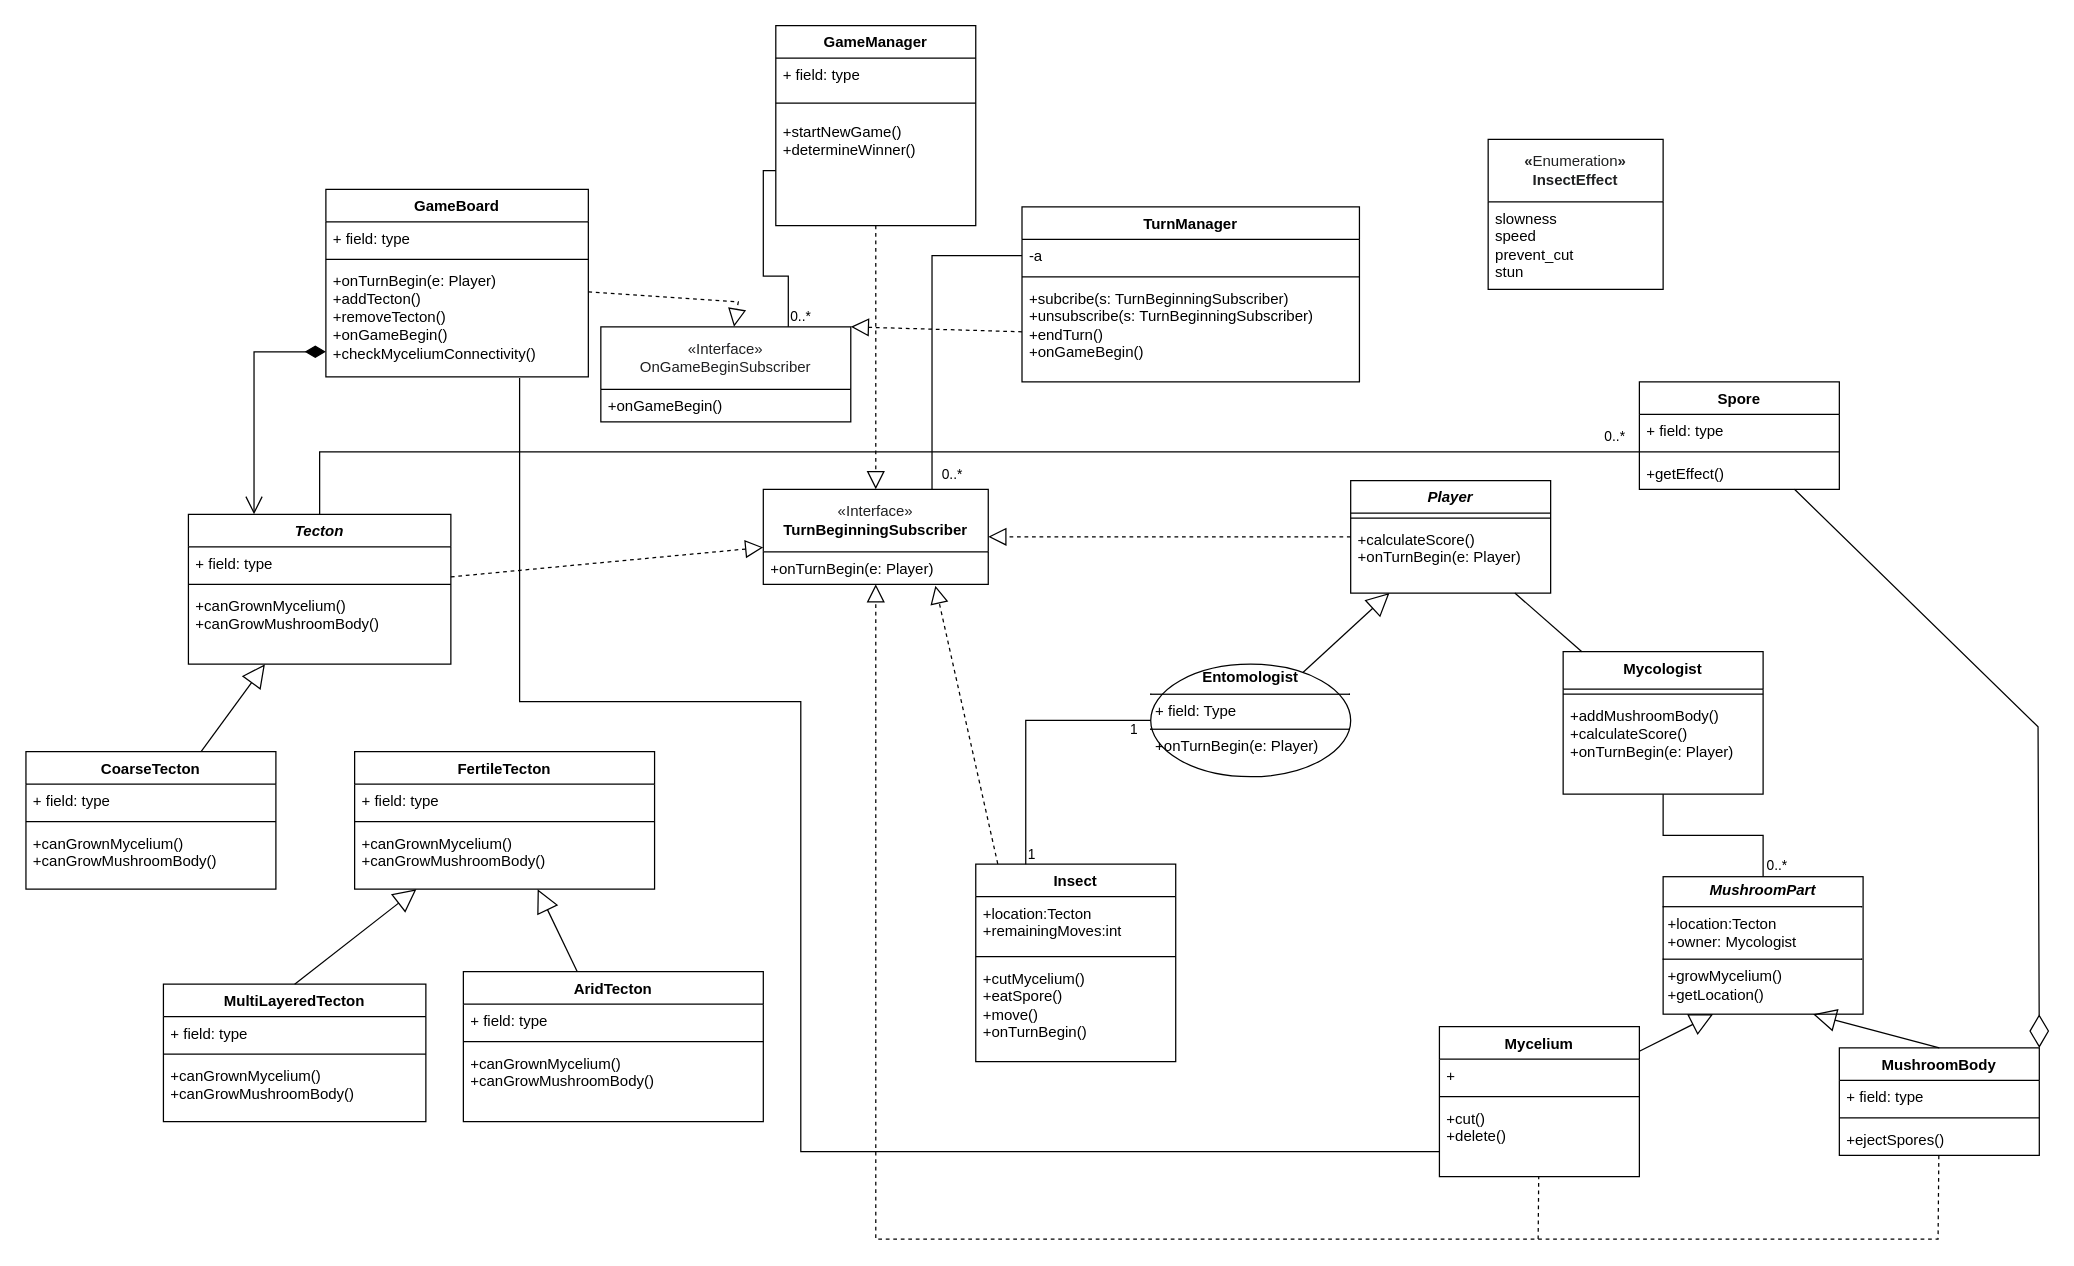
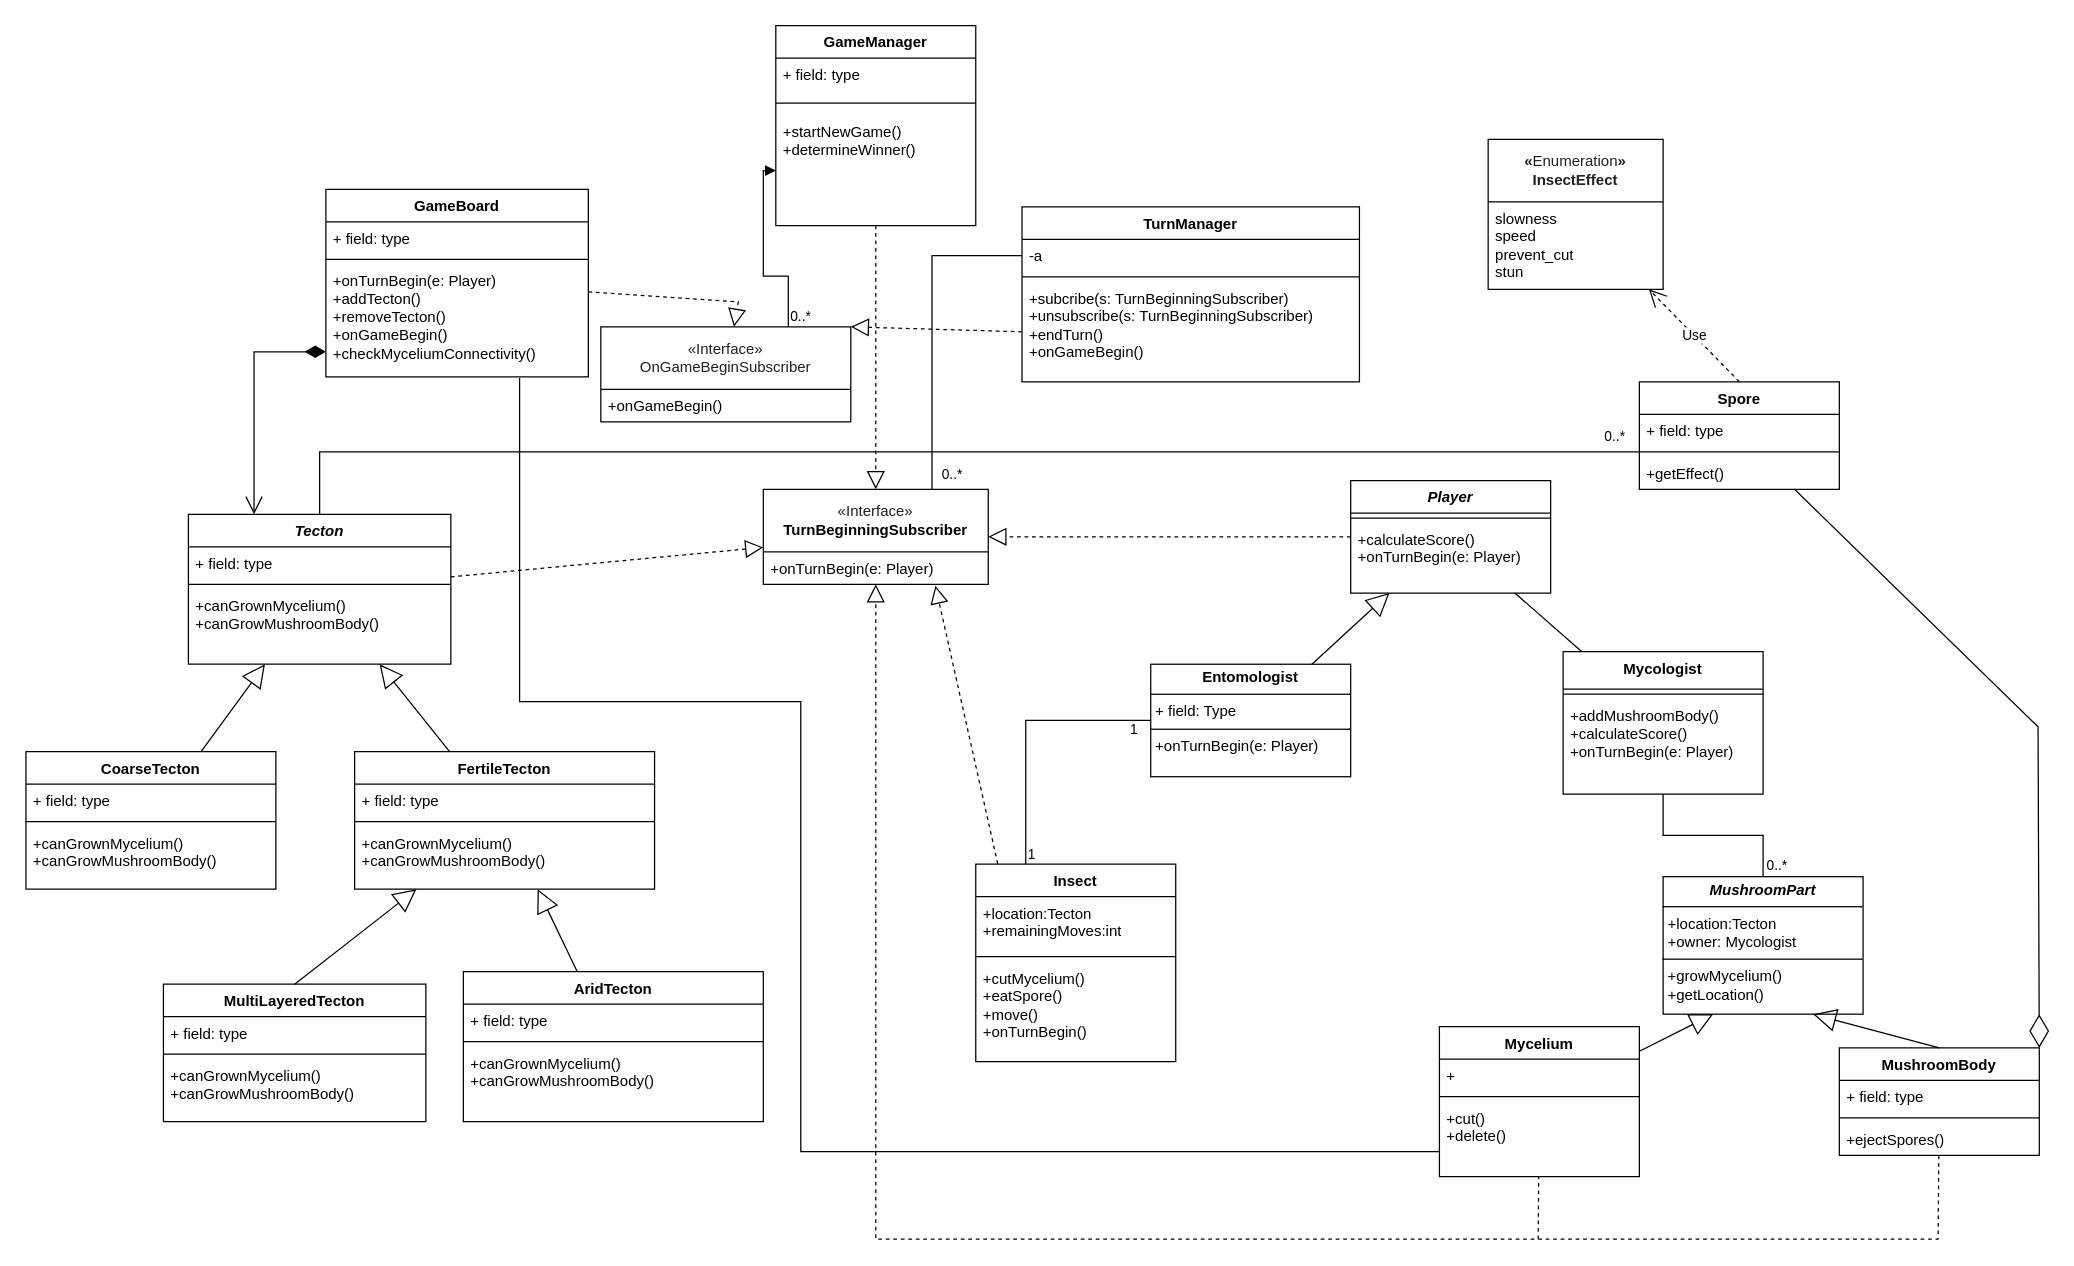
edge "+startNewGame() +determineWinner()" -- "«Interface» OnGameBeginSubscriber": arrowhead none -> block
edge "Spore" -> "«Enumeration» InsectEffect": added, label "Use"
edge "FertileTecton" -> "Tecton": added
node "Entomologist + field: Type +onTurnBegin(e: Player)": shape ellipse -> rectangle
